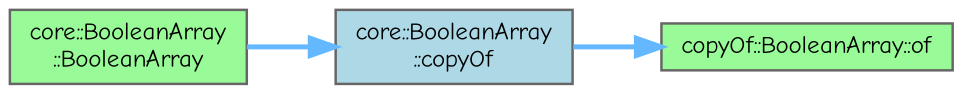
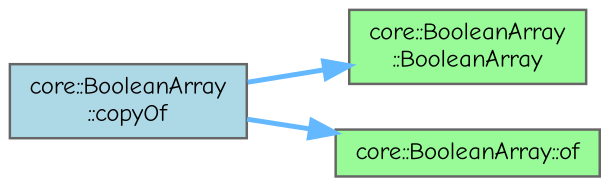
edge "core::BooleanArray ::BooleanArray" -> "core::BooleanArray ::copyOf": reversed
node "copyOf::BooleanArray::of": label "copyOf::BooleanArray::of" -> "core::BooleanArray::of"
